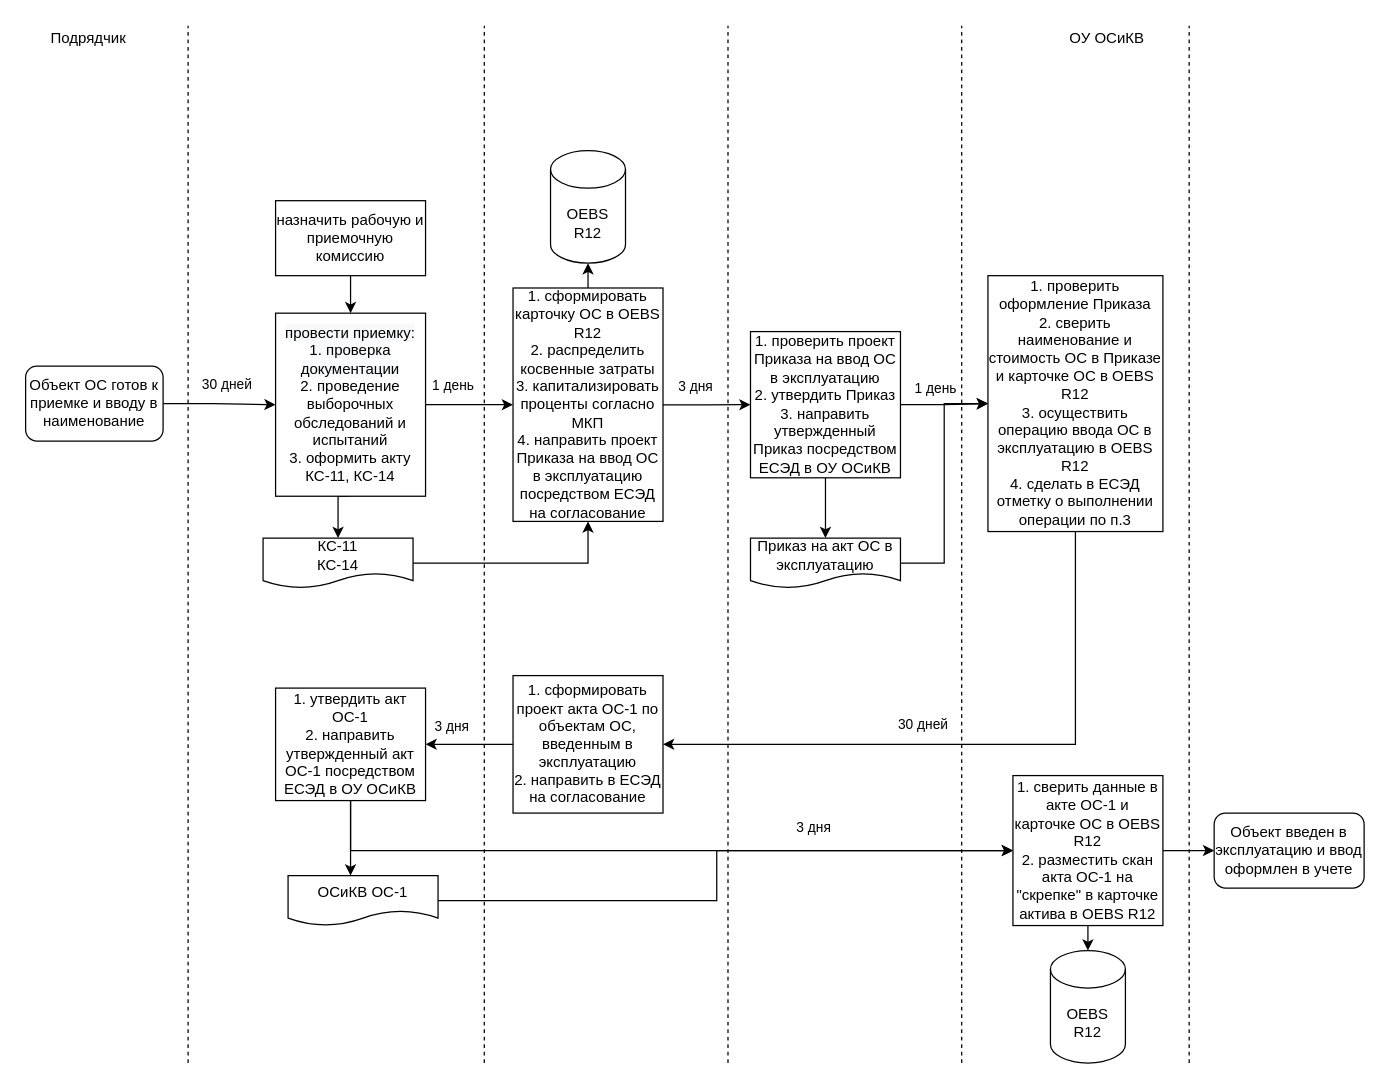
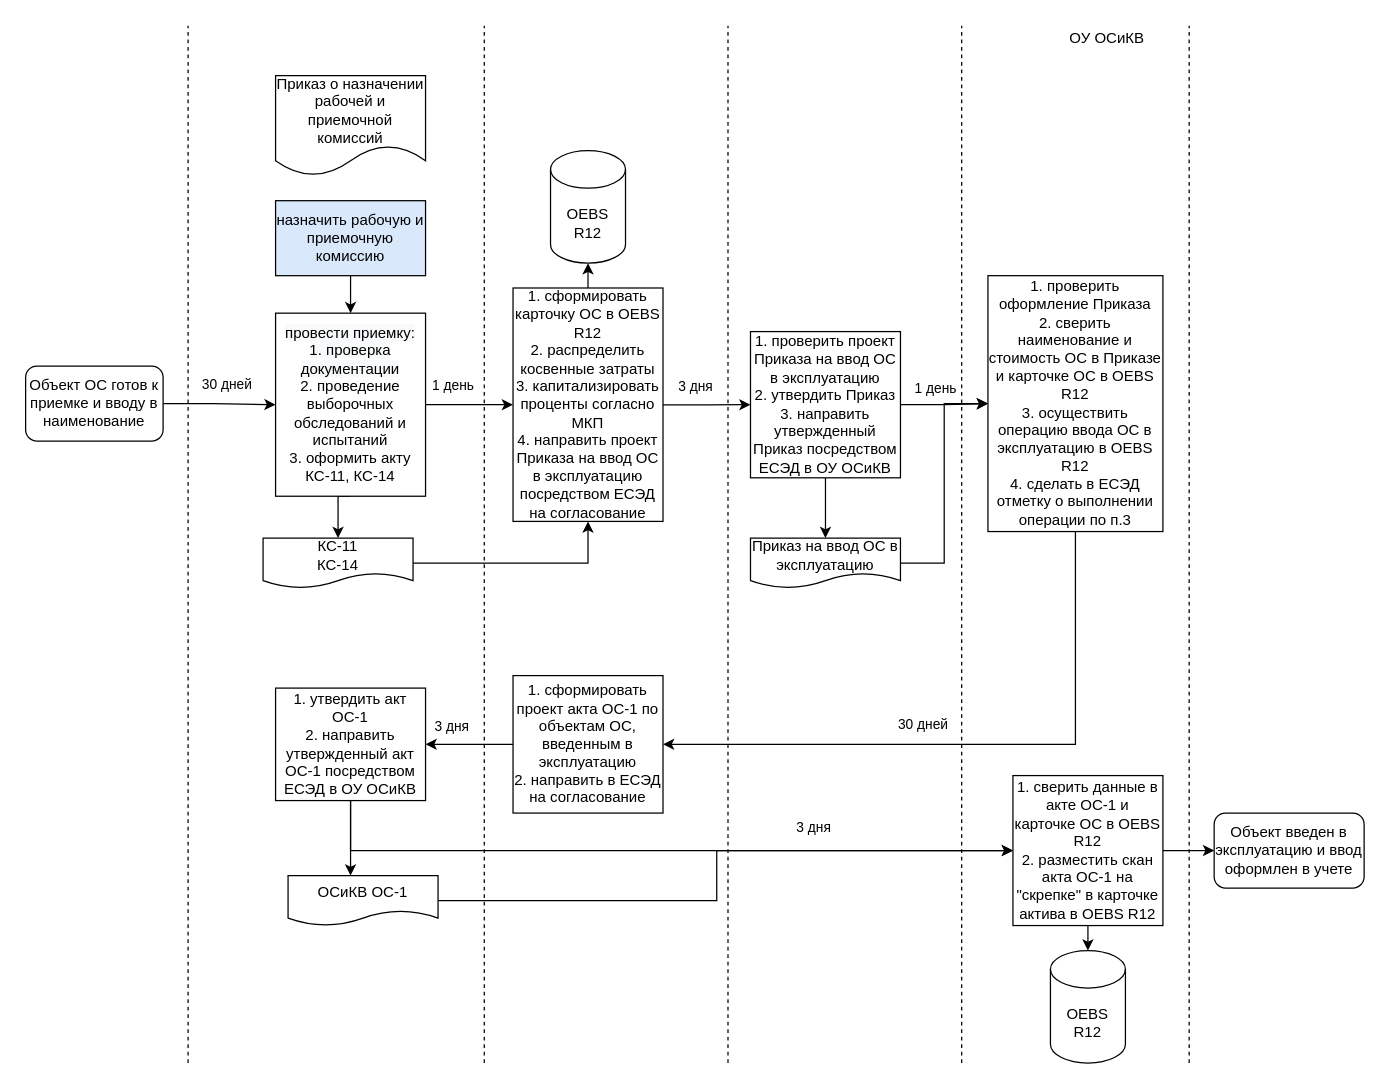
node "Подрядчик": removed
node "Приказ о назначении рабочей и приемочной комиссий": added
node "назначить рабочую и приемочную комиссию": fillcolor #ffffff -> #dae8fc
node "Приказ на акт ОС в эксплуатацию": label "Приказ на акт ОС в эксплуатацию" -> "Приказ на ввод ОС в эксплуатацию"
